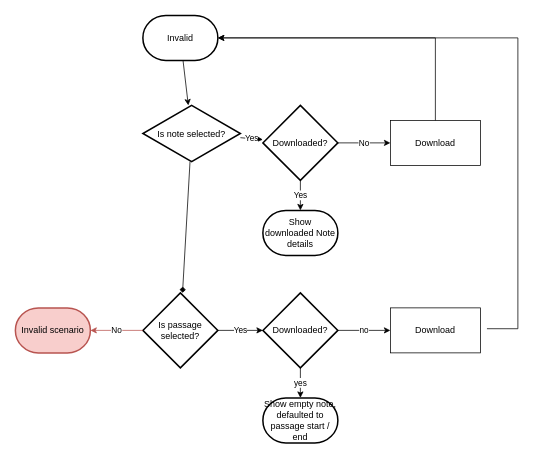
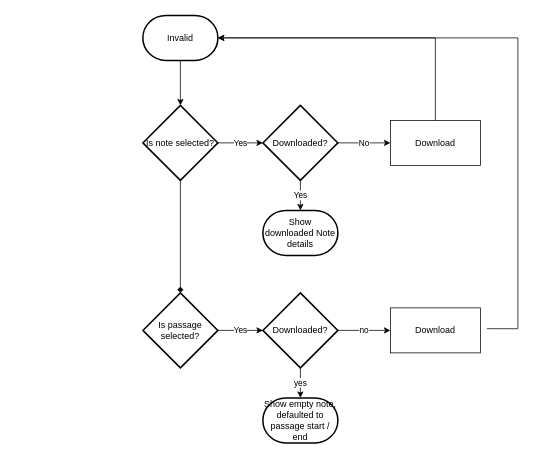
node "Is note selected?": size 98x56 -> 75x75
node "Invalid scenario": removed
edge "Is passage selected?" -> "Invalid scenario": removed, label "No"
